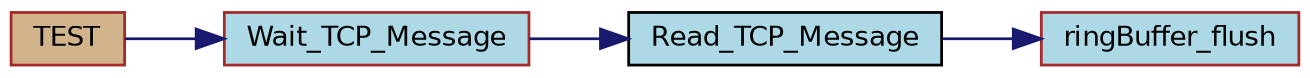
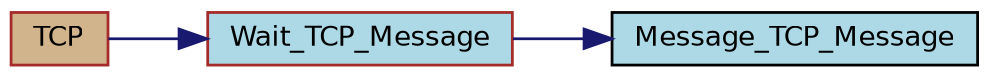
node "TEST": label "TEST" -> "TCP"
node "Read_TCP_Message": label "Read_TCP_Message" -> "Message_TCP_Message"
node "ringBuffer_flush": removed
